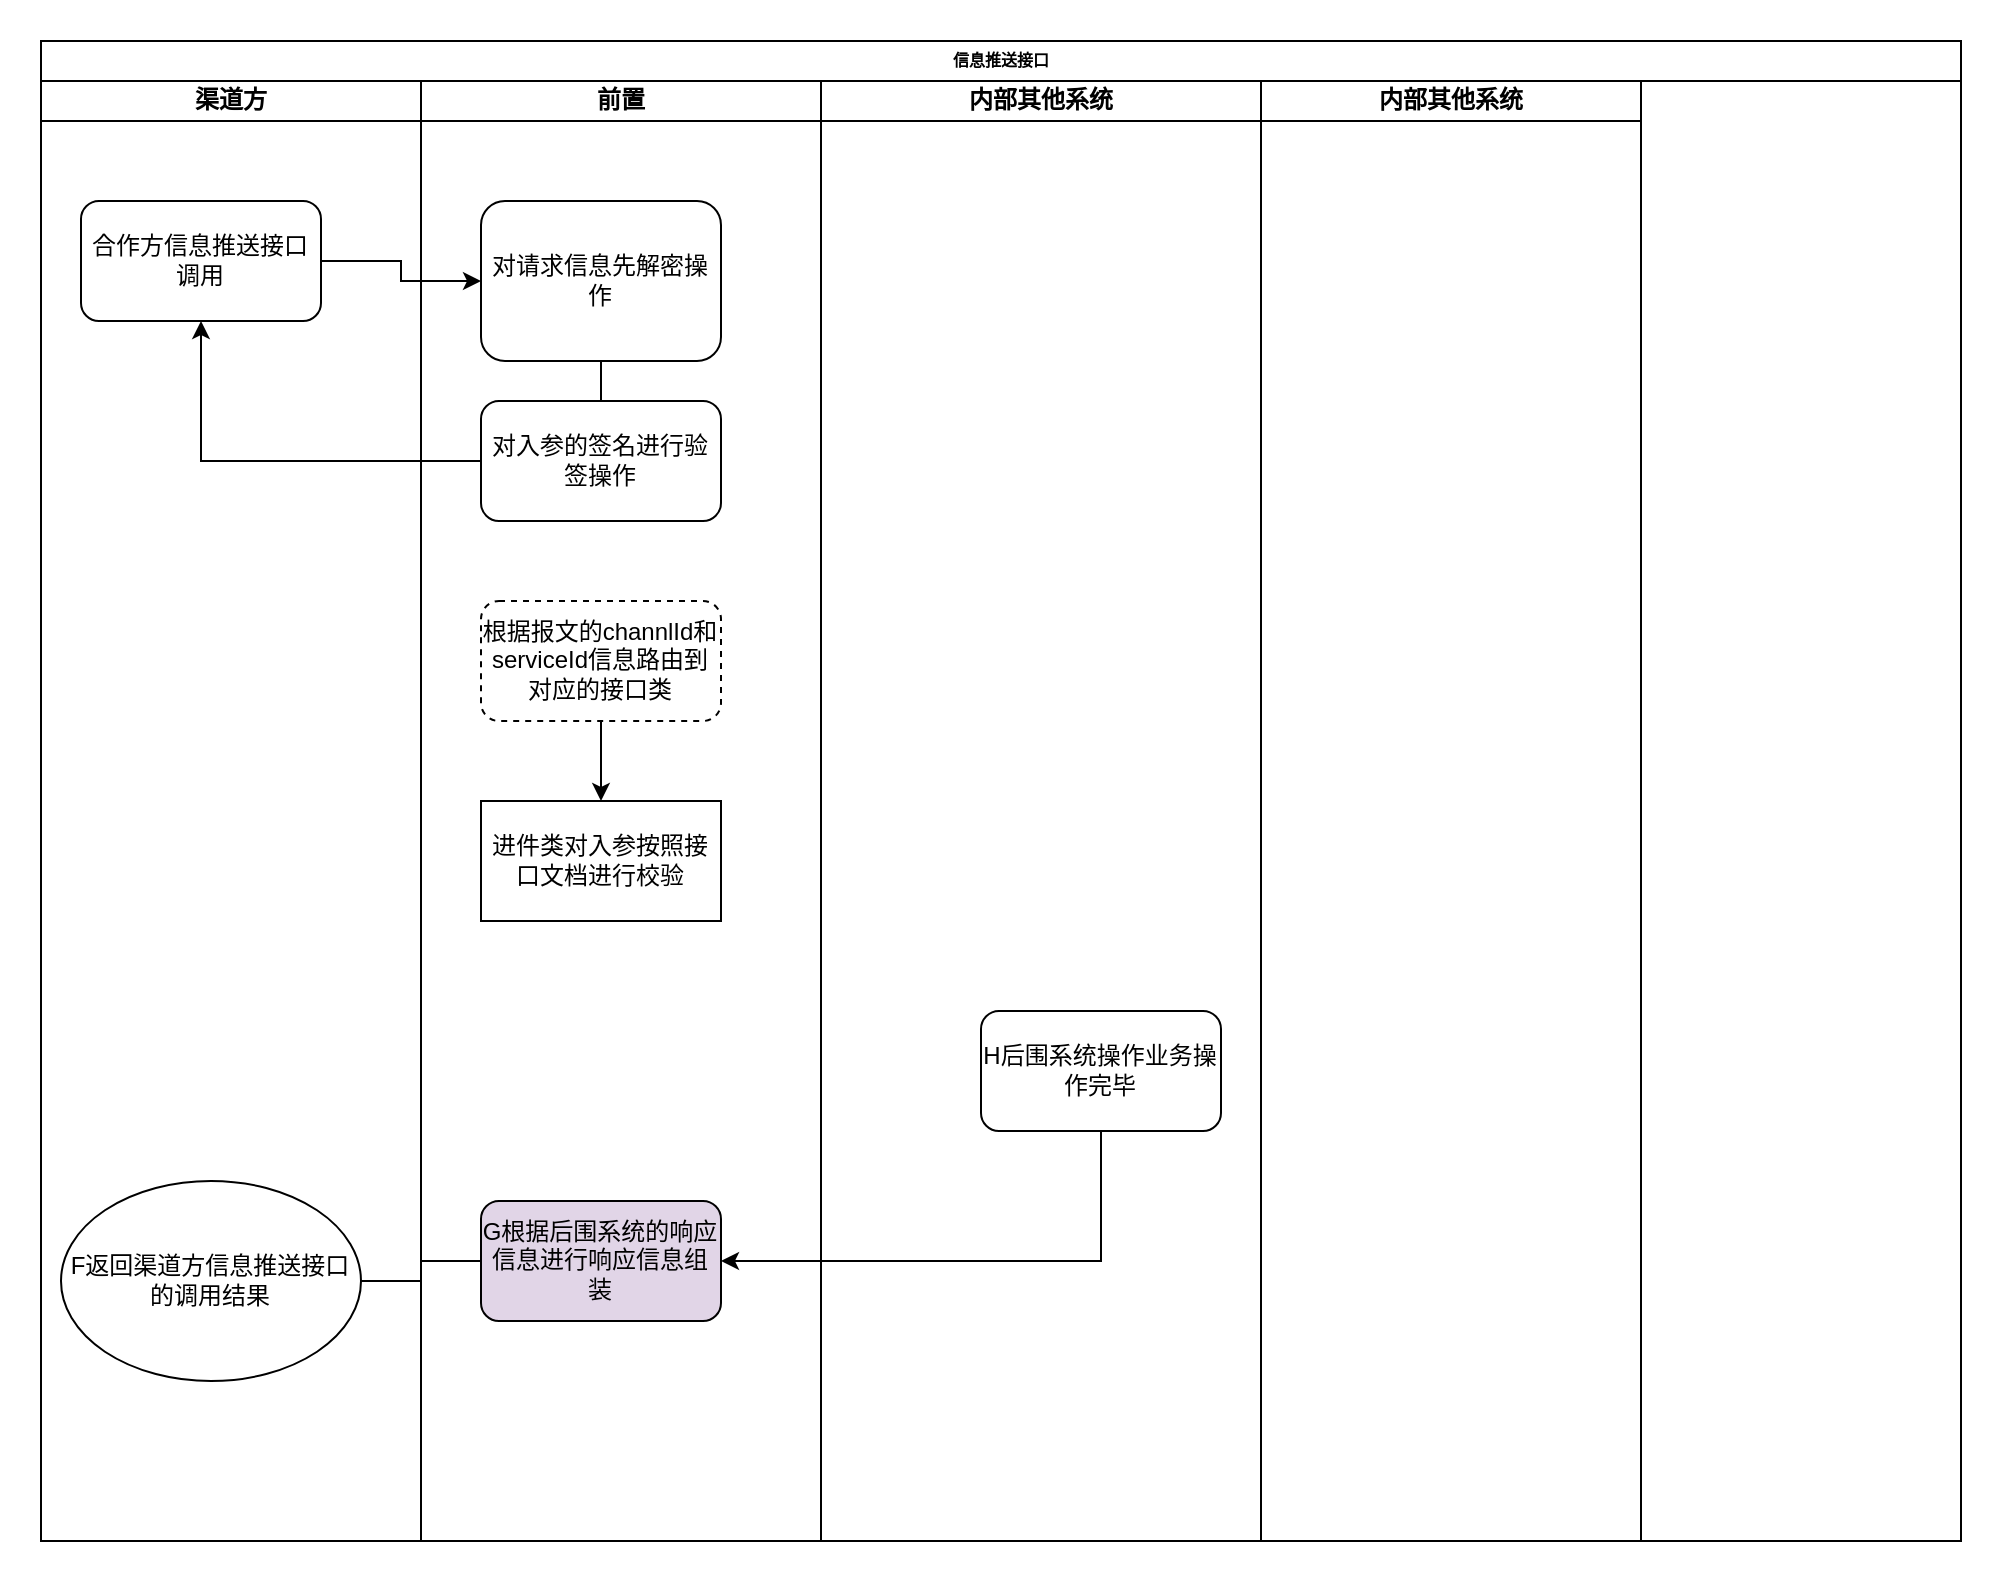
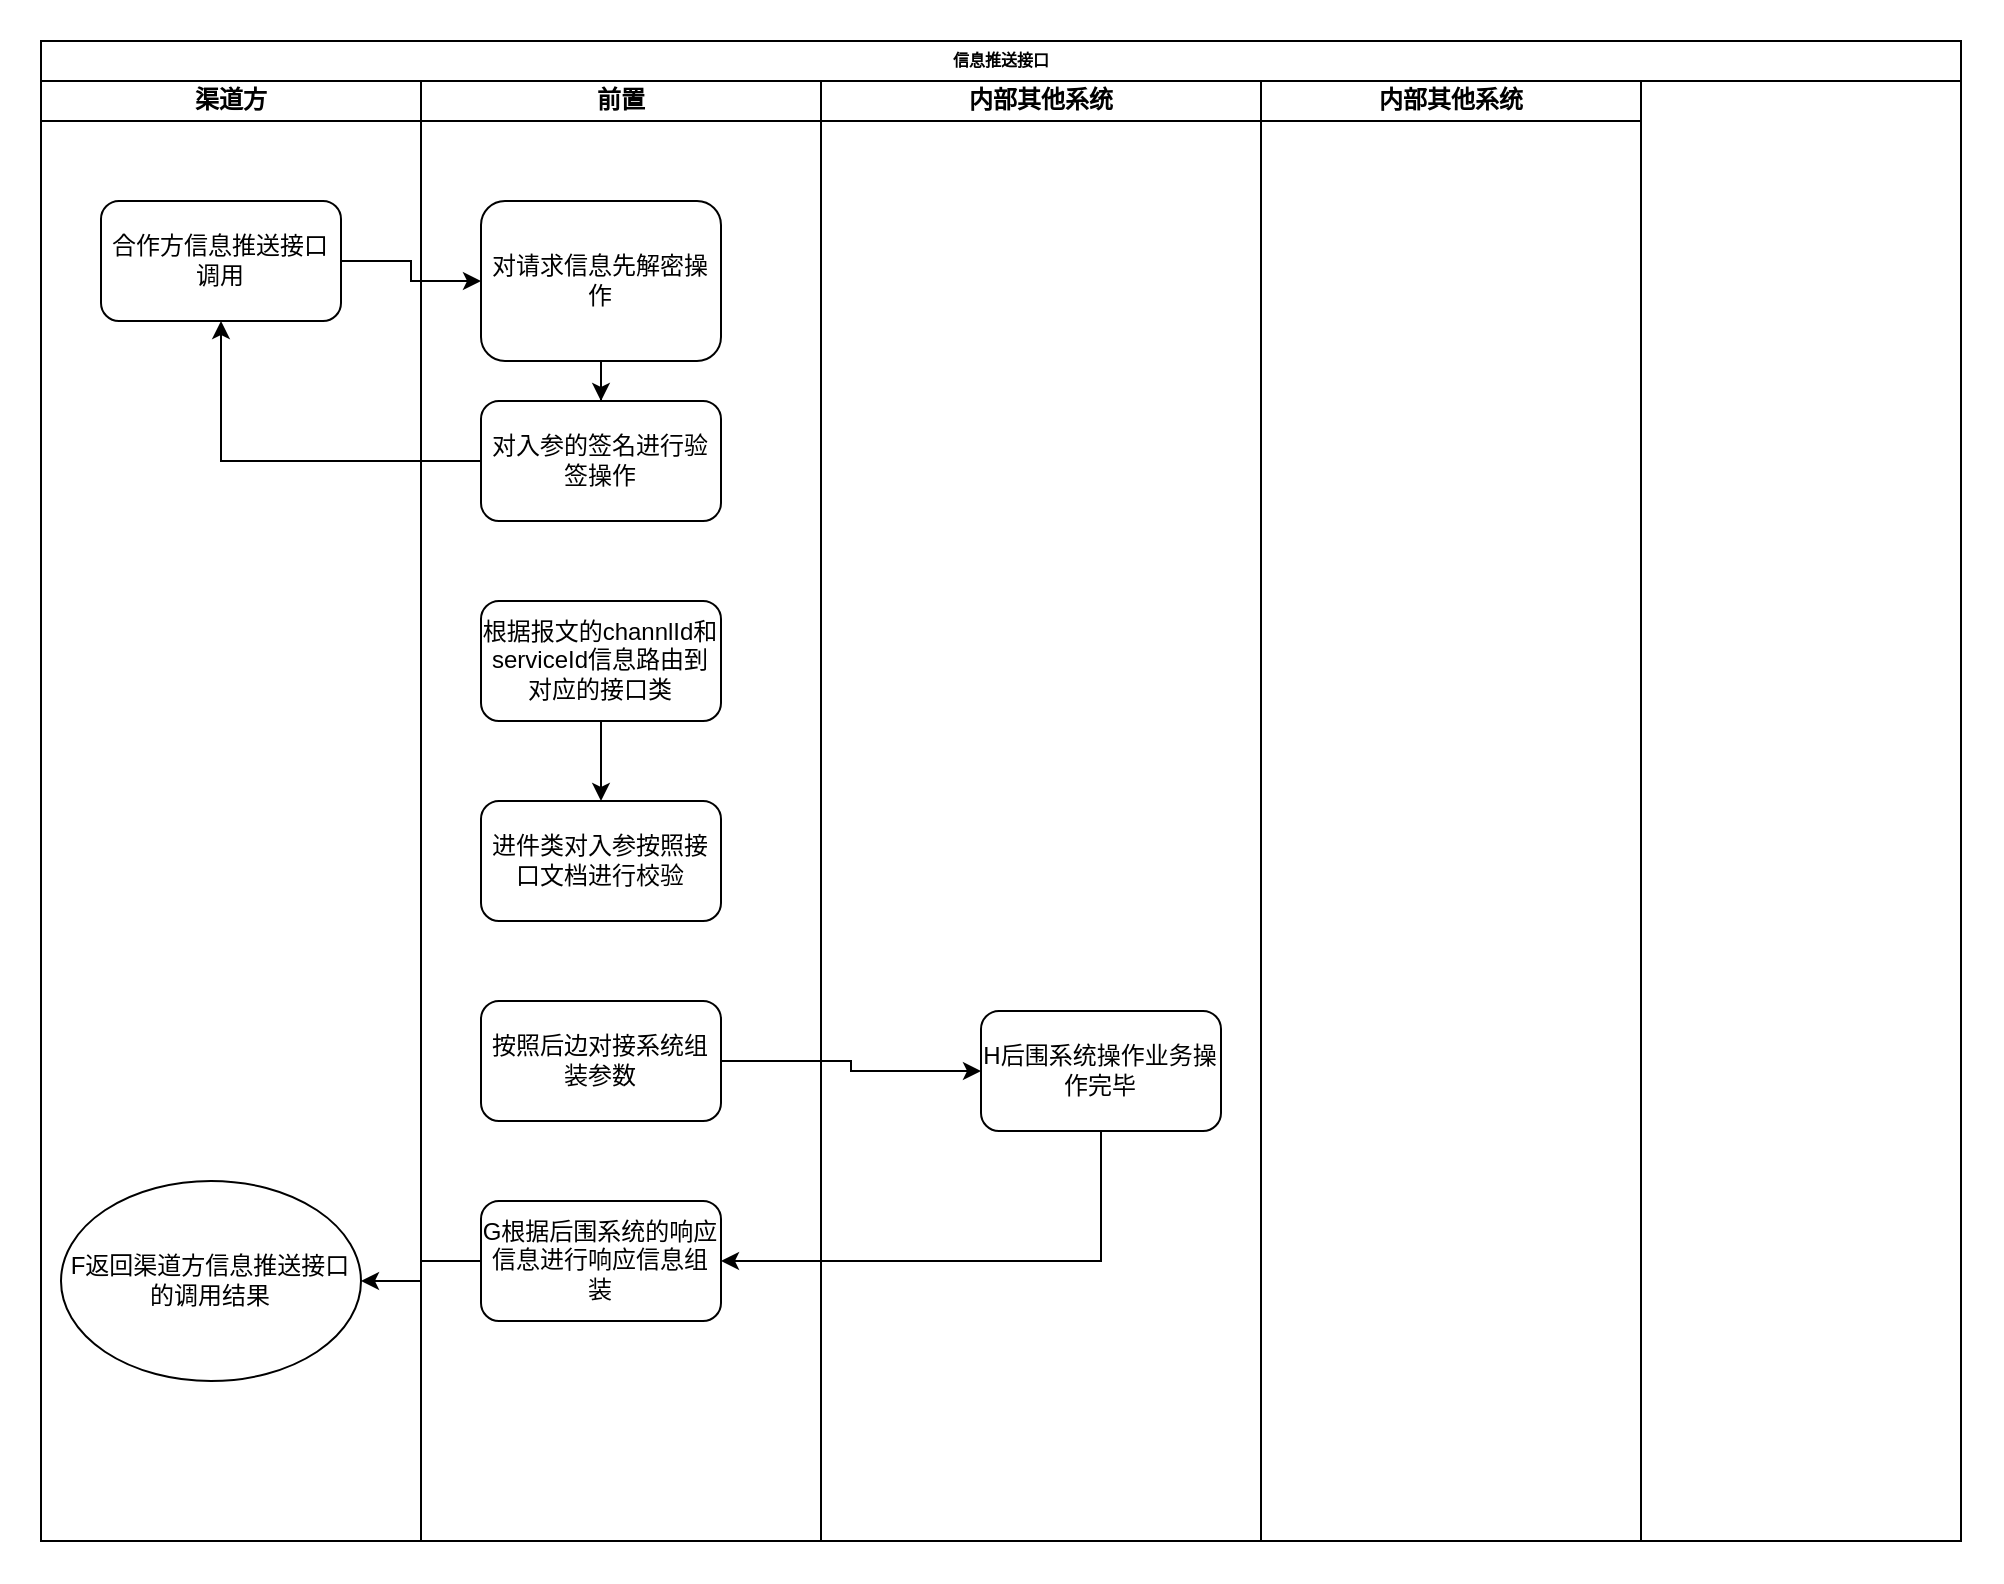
node "合作方信息推送接口调用": moved (201, 261) -> (221, 261)
edge "对请求信息先解密操作" -- "对入参的签名进行验签操作": arrowhead none -> classic
node "根据报文的channlId和serviceId信息路由到对应的接口类": style dashed -> solid
node "进件类对入参按照接口文档进行校验": shape rectangle -> rounded rectangle
node "按照后边对接系统组装参数": added
edge "按照后边对接系统组装参数" -> "H后围系统操作业务操作完毕": added
node "G根据后围系统的响应信息进行响应信息组装": fillcolor #e1d5e7 -> #ffffff
edge "G根据后围系统的响应信息进行响应信息组装" -- "F返回渠道方信息推送接口的调用结果": arrowhead none -> classic
